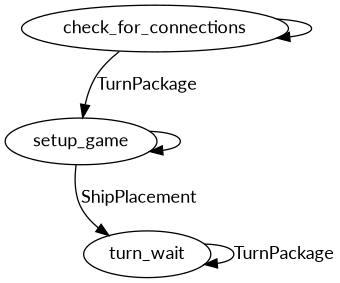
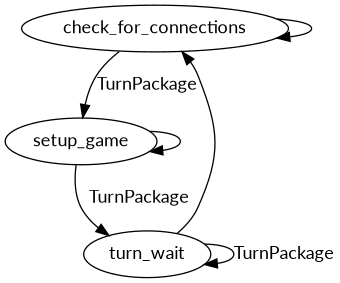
edge "turn_wait" -> "check_for_connections": added
edge "setup_game" -> "turn_wait": label "ShipPlacement" -> "TurnPackage"
